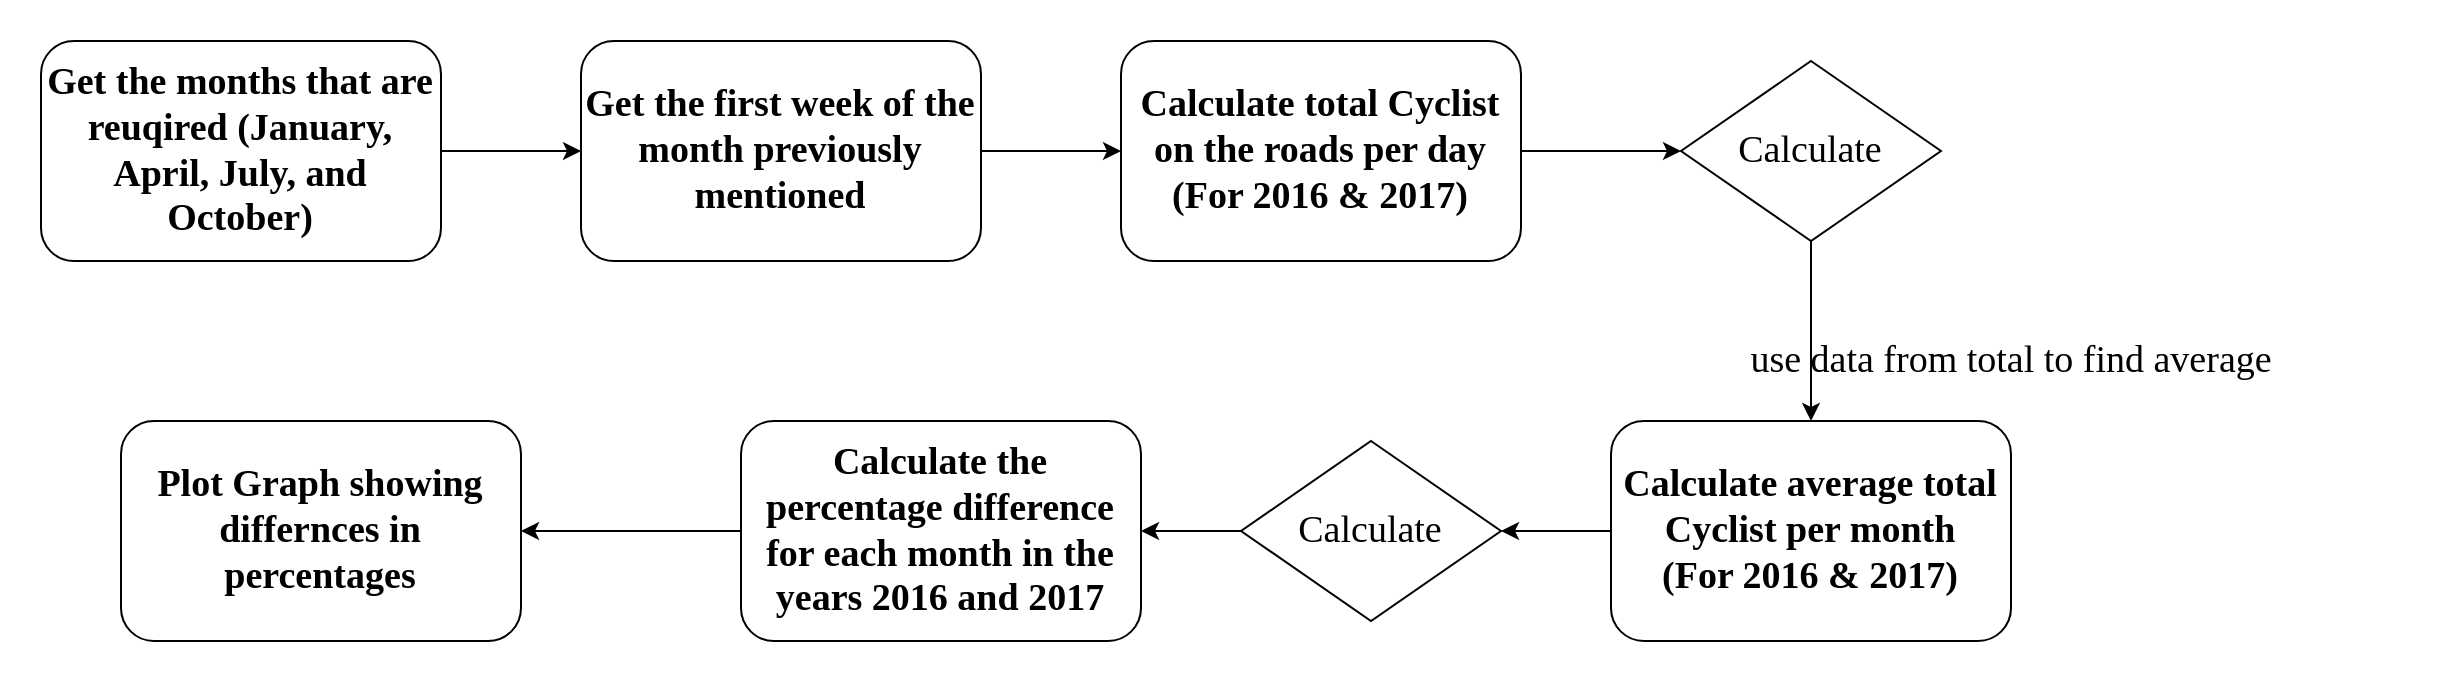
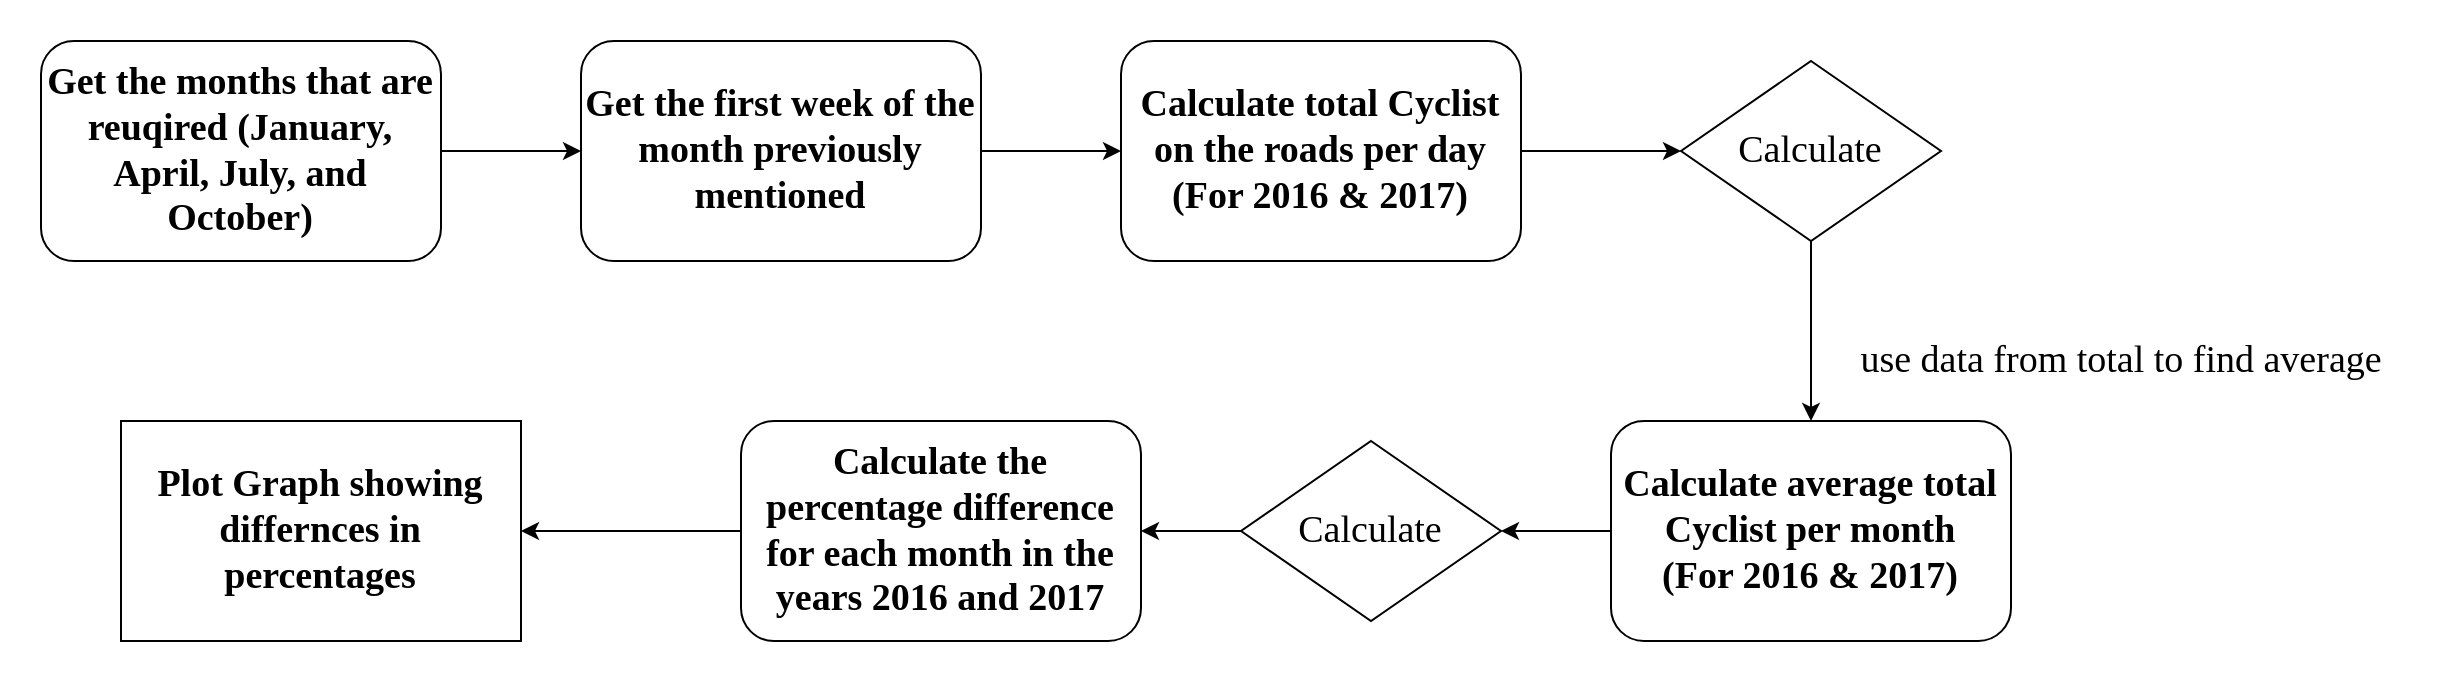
node "use data from total to find average": moved (2011, 361) -> (2121, 361)
node "Plot Graph showing differnces in percentages": shape rounded rectangle -> rectangle
